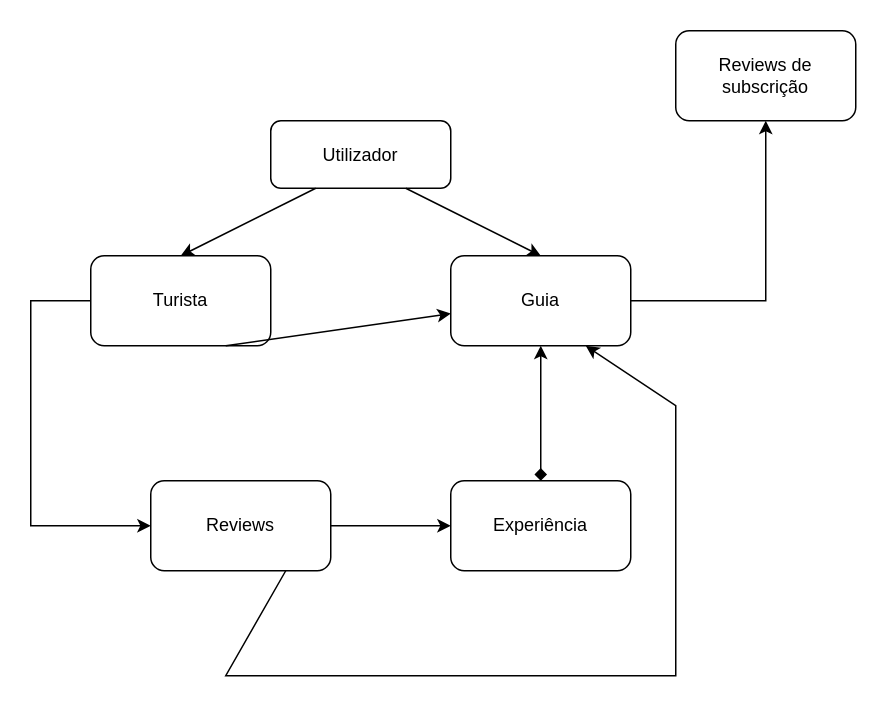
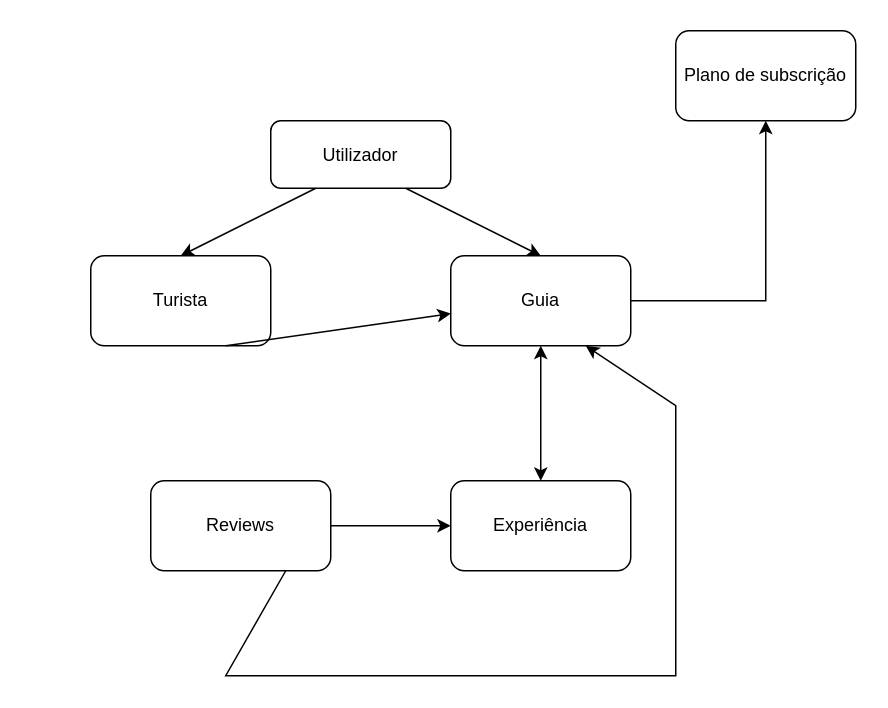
node "Reviews de subscrição": label "Reviews de subscrição" -> "Plano de subscrição"
edge "Turista" -> "Reviews": removed
edge "Guia" -- "Experiência": arrowhead diamond -> classic
